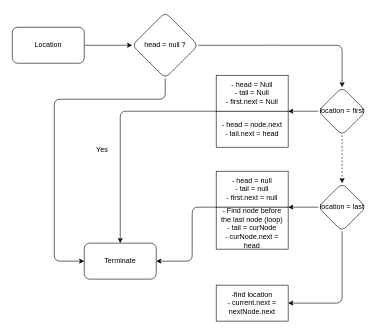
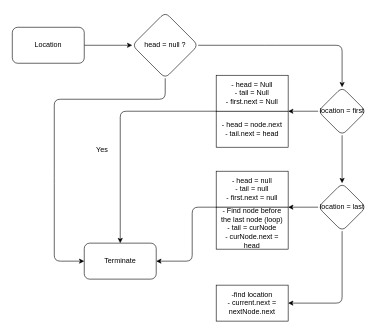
edge "location = first" -> "location = last": style dashed -> solid
